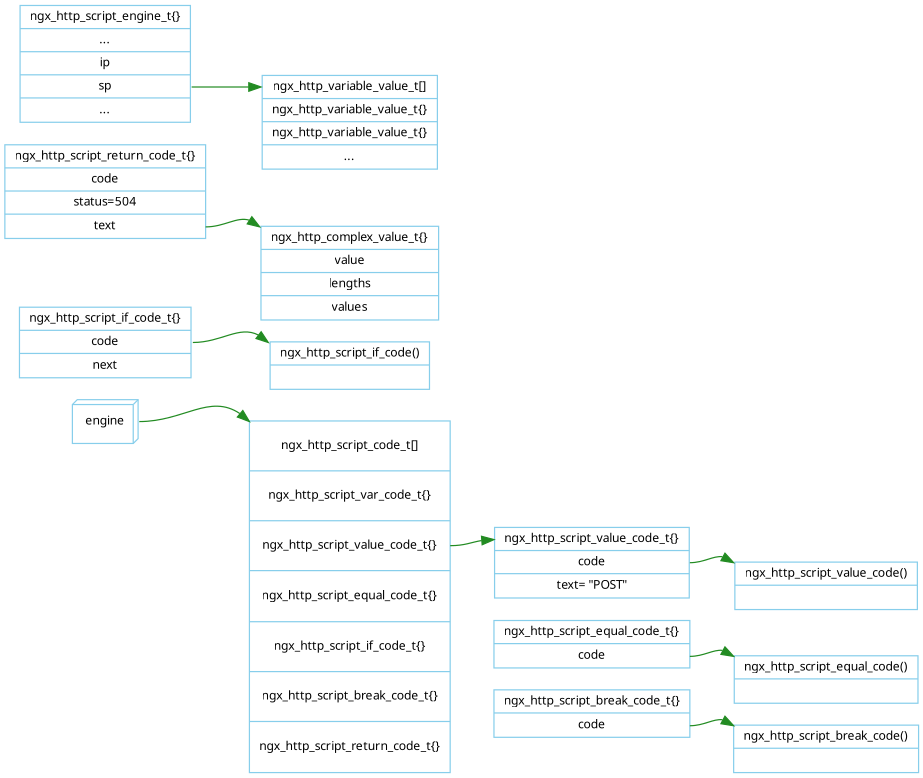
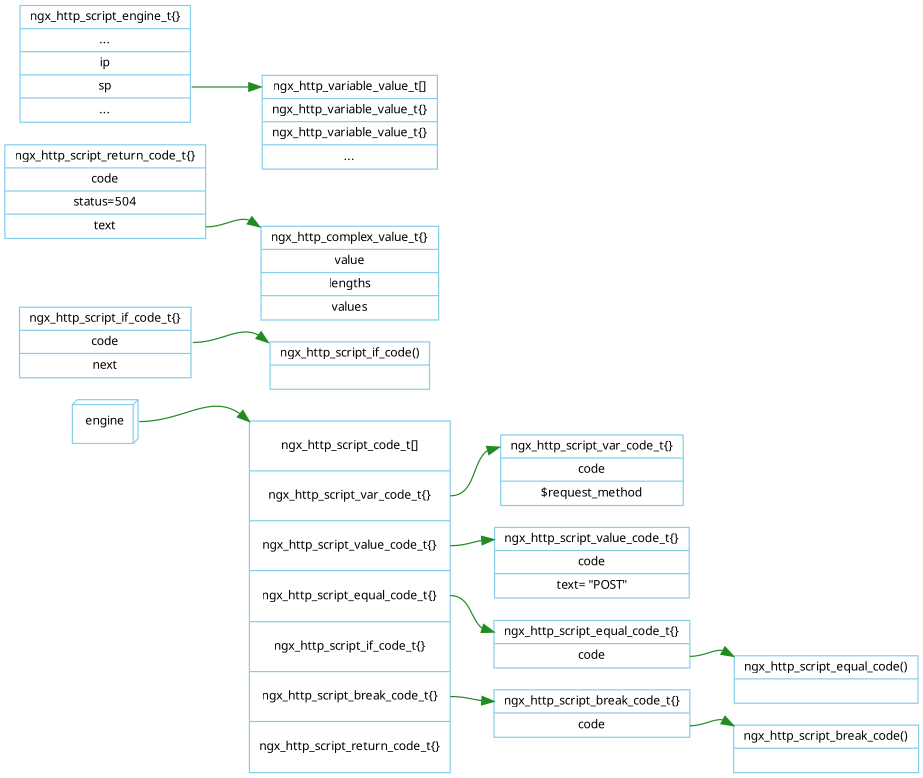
node "ngx_http_script_var_code_t{}": added
node "ngx_http_script_value_code()": removed
edge "ngx_http_script_code_t[]" -> "ngx_http_script_equal_code_t{}": added
edge "ngx_http_script_code_t[]" -> "ngx_http_script_break_code_t{}": added
